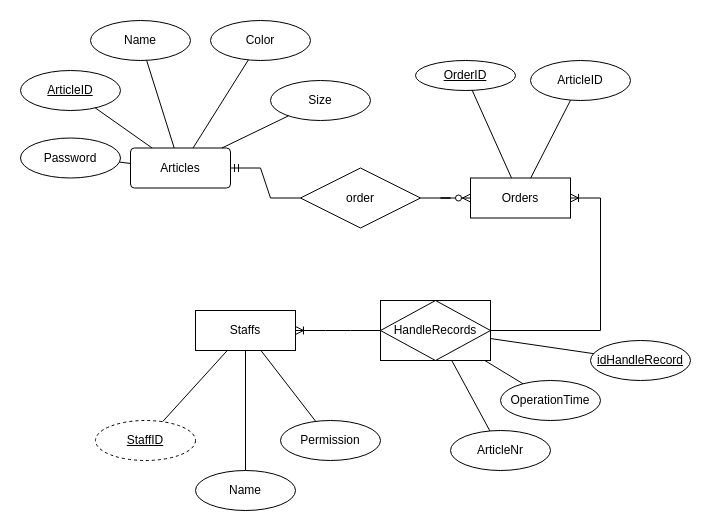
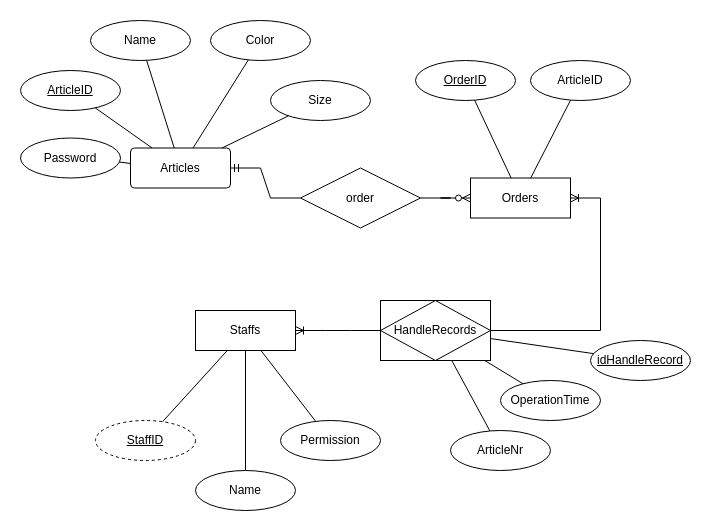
node "OrderID": size 100x30 -> 100x40
